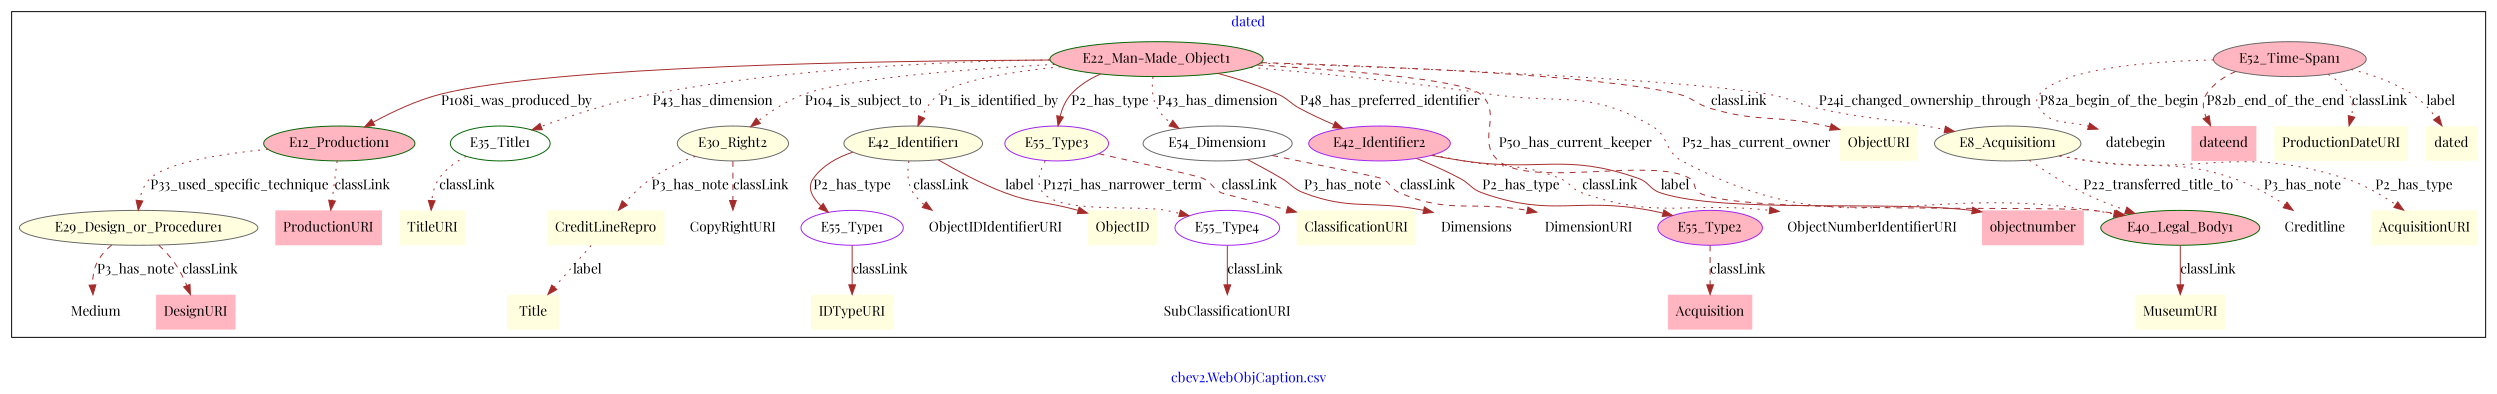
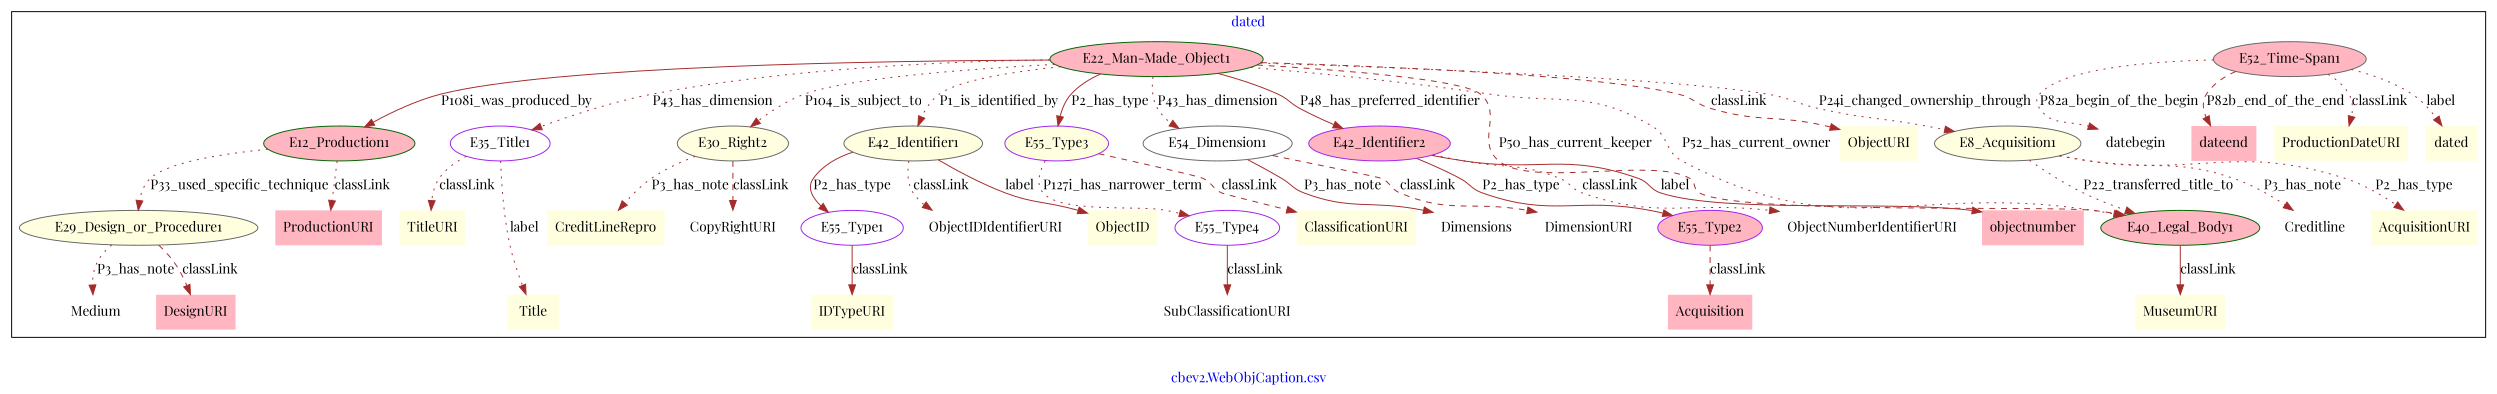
node "E35_Title1": color darkgreen -> purple
edge "E29_Design_or_Procedure1" -> "Medium": style dashed -> dotted
edge "CreditLineRepro" -> "Title": now "E35_Title1" -> "Title"
